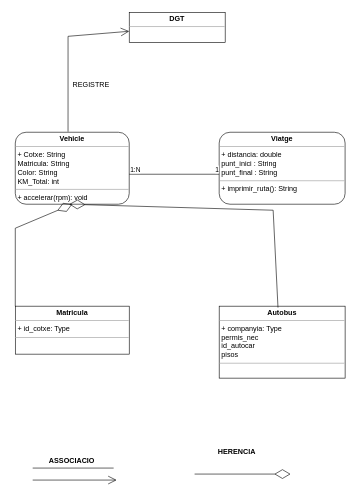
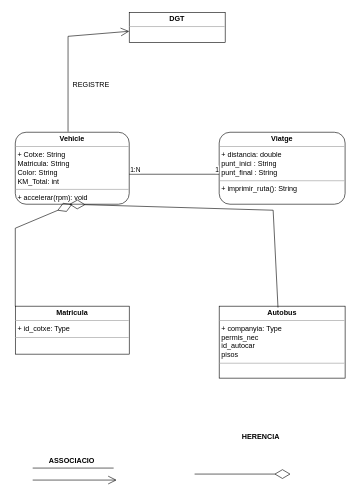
node "HERENCIA": moved (237, 452) -> (261, 437)
